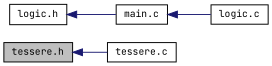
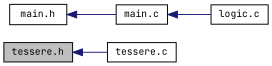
node "logic.h": label "logic.h" -> "main.h"
